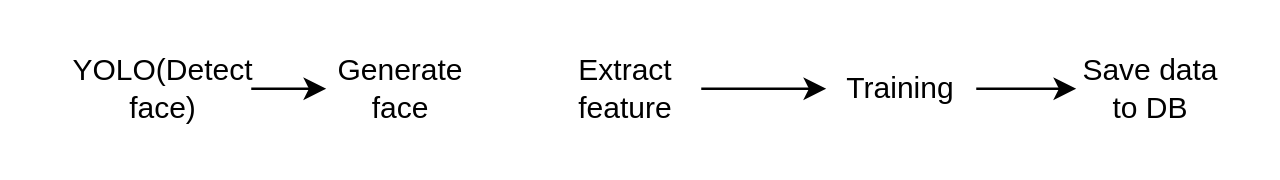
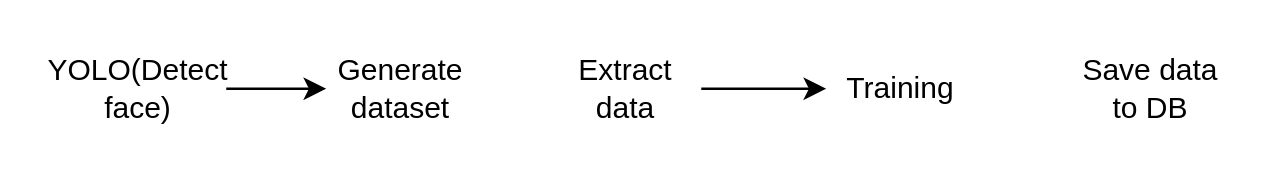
node "YOLO(Detect face)": moved (164, 89) -> (139, 89)
node "Generate face": label "Generate face" -> "Generate dataset"
node "Extract feature": label "Extract feature" -> "Extract data"
edge "Training" -> "Save data to DB": removed
